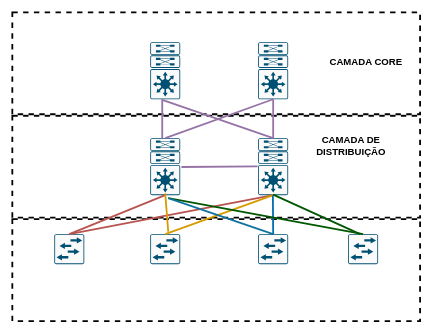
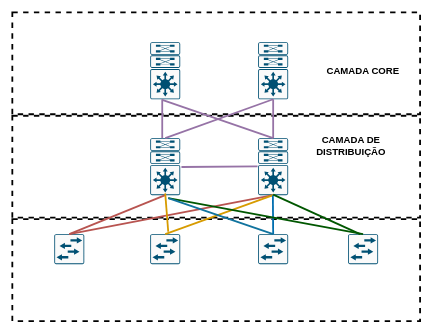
node "CAMADA CORE": moved (366, 62) -> (363, 71)
